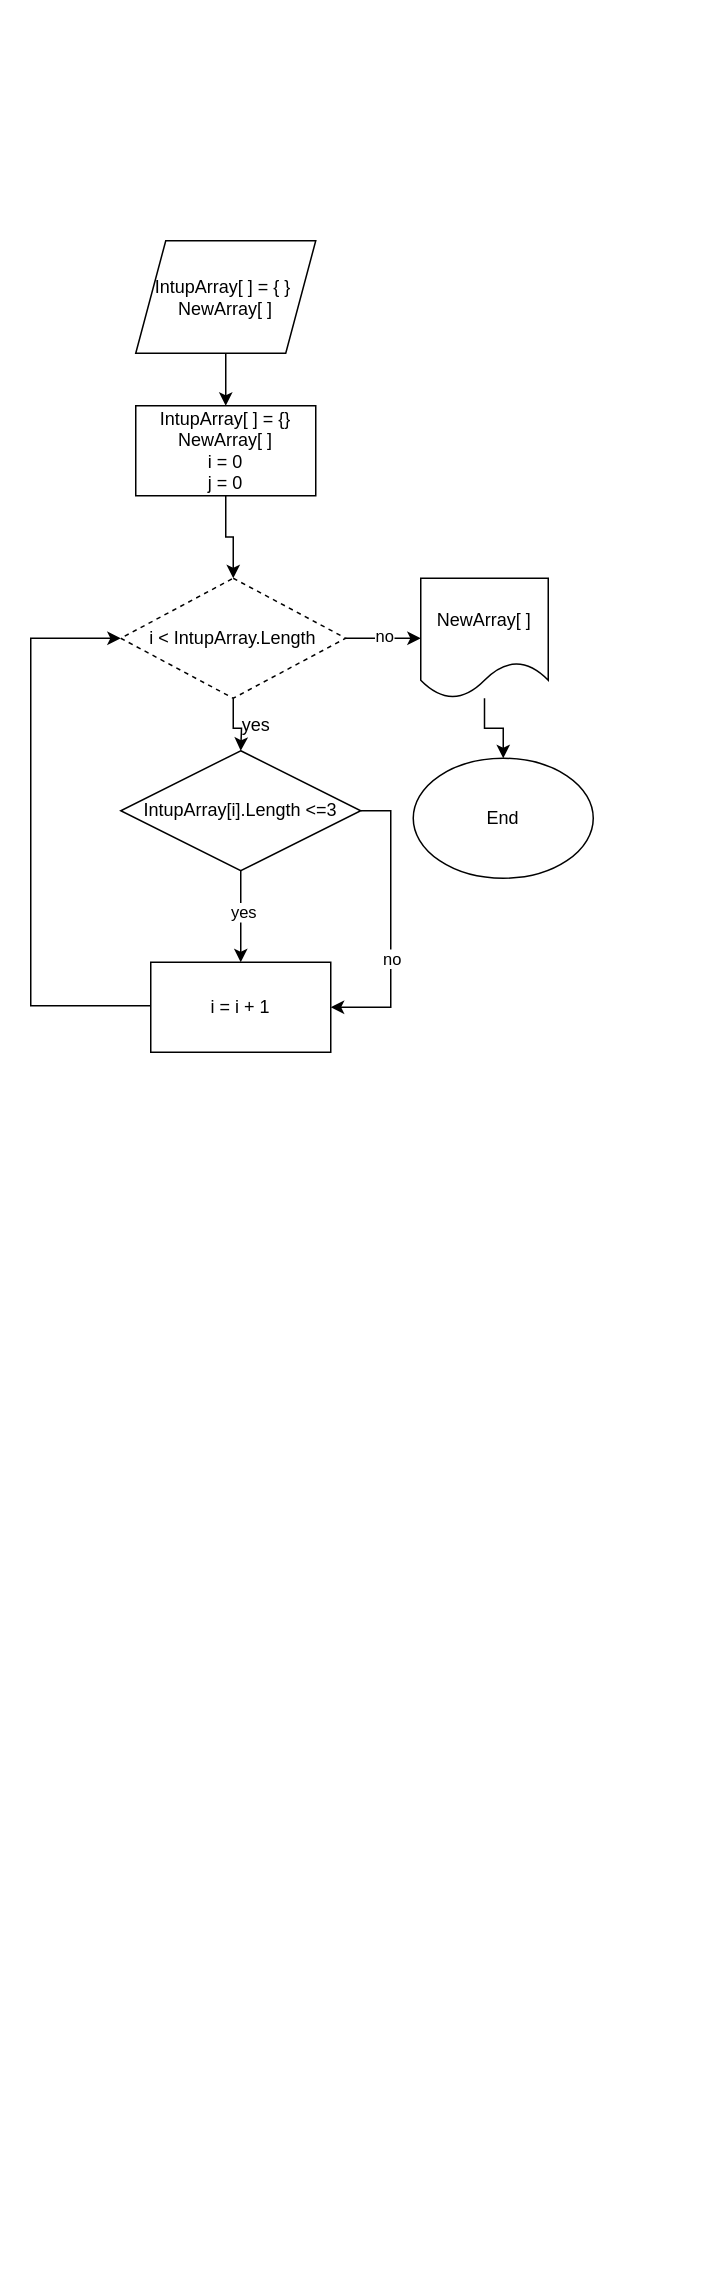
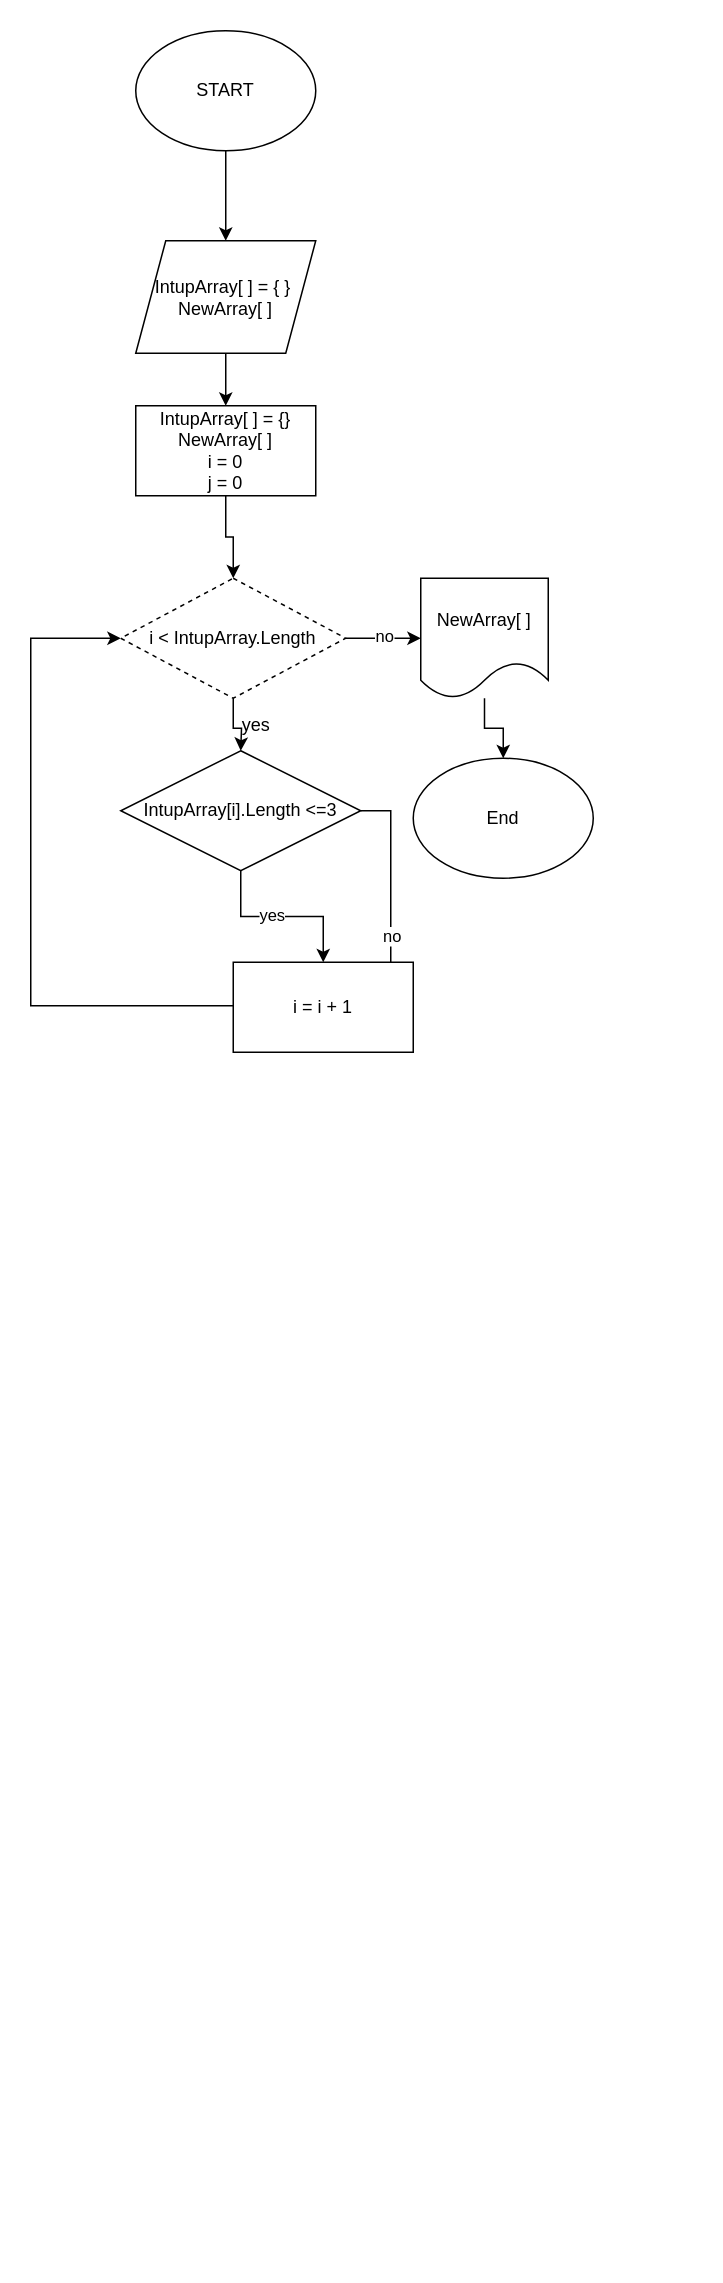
node "START": added
edge "START" -> "IntupArray[ ] = { } NewArray[ ]": added
node "i = i + 1": moved (241, 1007) -> (323, 1007)
